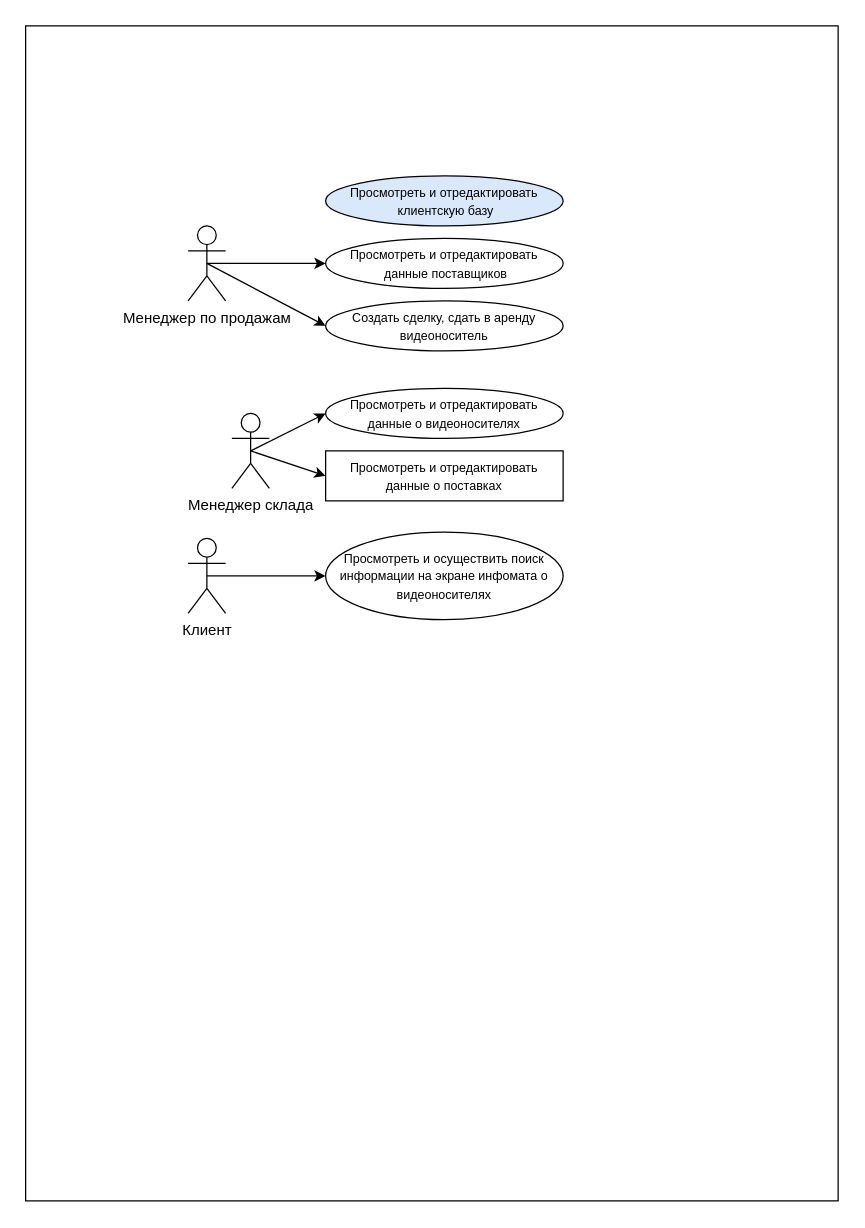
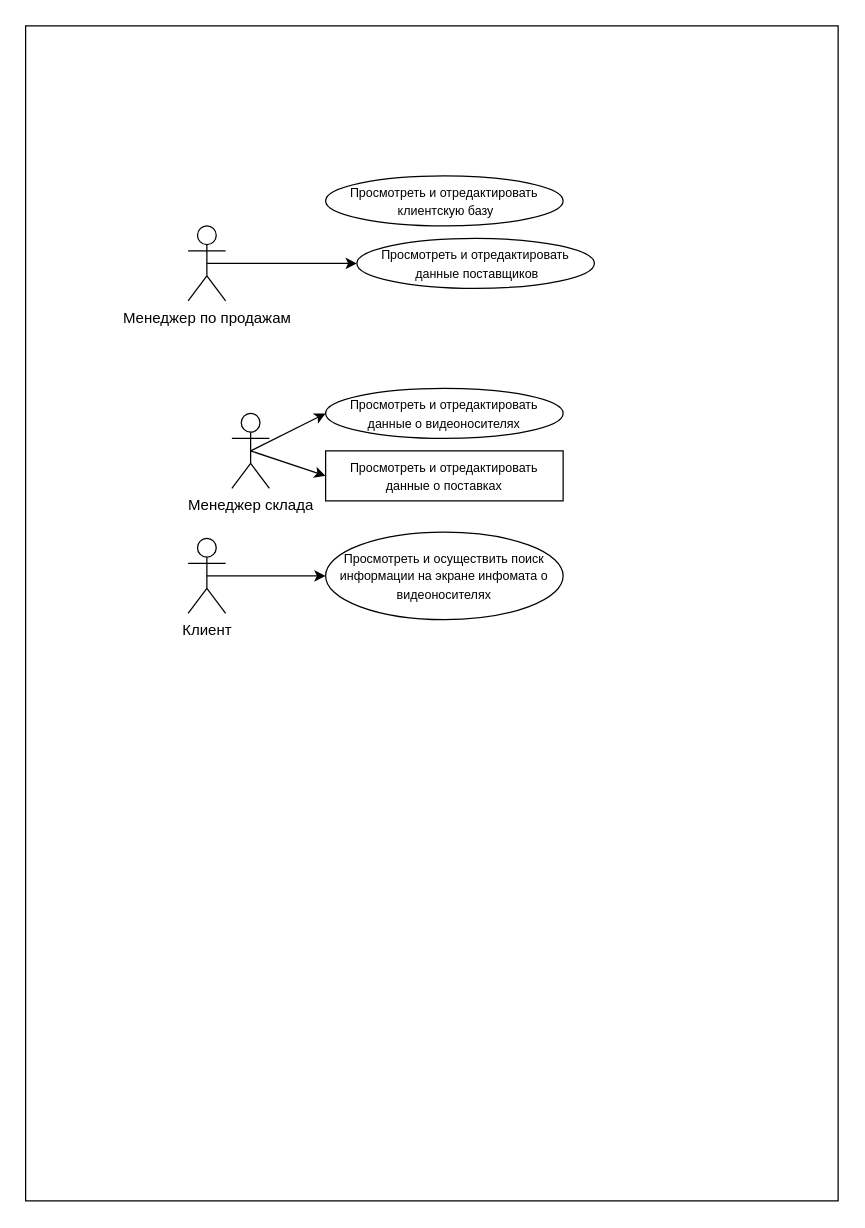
node "Просмотреть и отредактировать клиентскую базу": fillcolor #dae8fc -> #ffffff
node "Просмотреть и отредактировать данные поставщиков": moved (444, 263) -> (476, 263)
edge "Менеджер по продажам" -> "Создать сделку, сдать в аренду видеоноситель": removed
node "Создать сделку, сдать в аренду видеоноситель": removed
